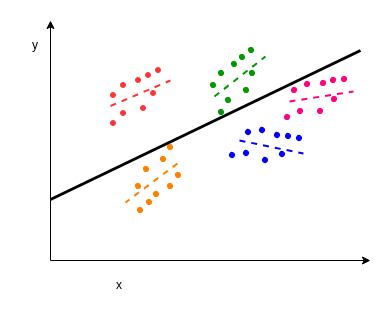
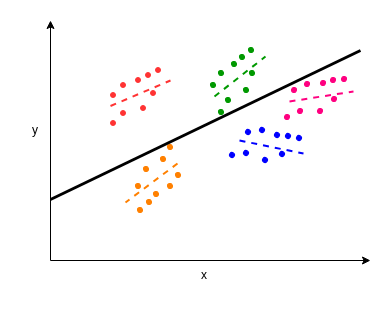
node "y": moved (36, 45) -> (36, 130)
node "x": moved (120, 286) -> (205, 276)
